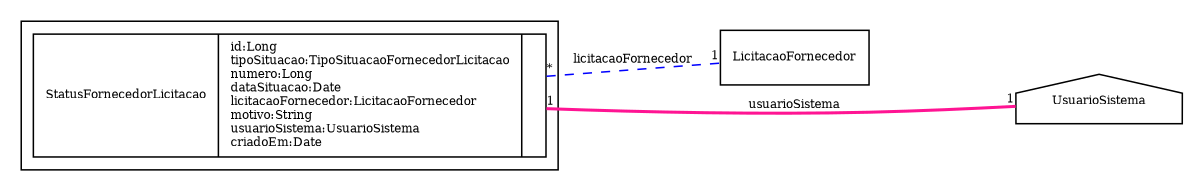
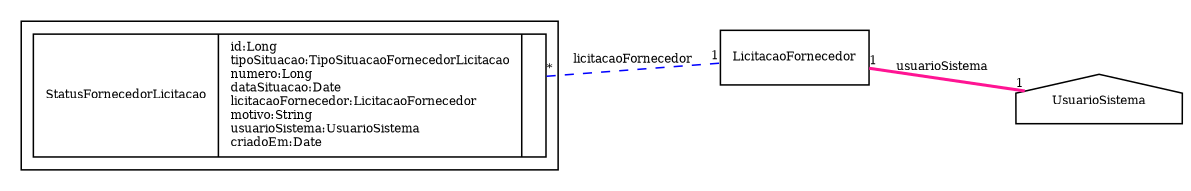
edge "StatusFornecedorLicitacao" -- "UsuarioSistema": now "LicitacaoFornecedor" -- "UsuarioSistema"
